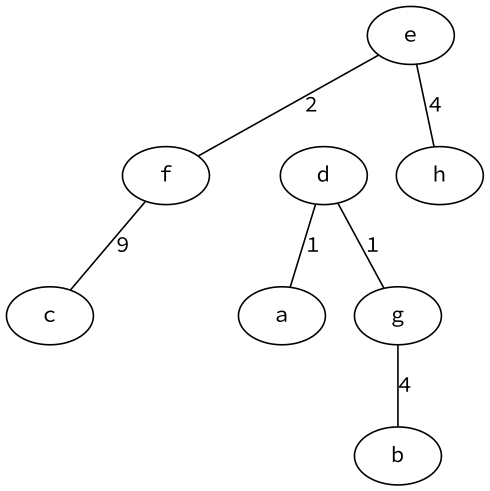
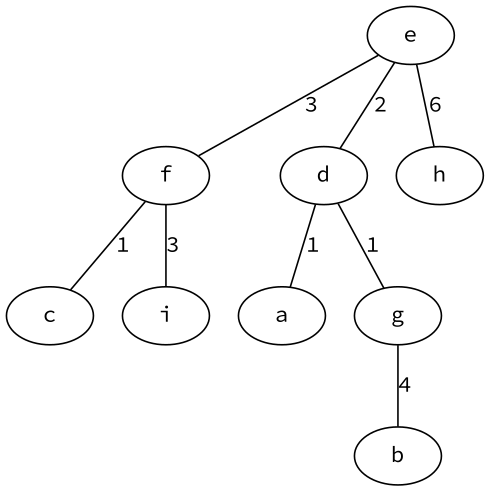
edge "e" -- "f": label "2" -> "3"
edge "e" -- "d": added, label "2"
edge "e" -- "h": label "4" -> "6"
edge "f" -- "c": label "9" -> "1"
node "i": added
